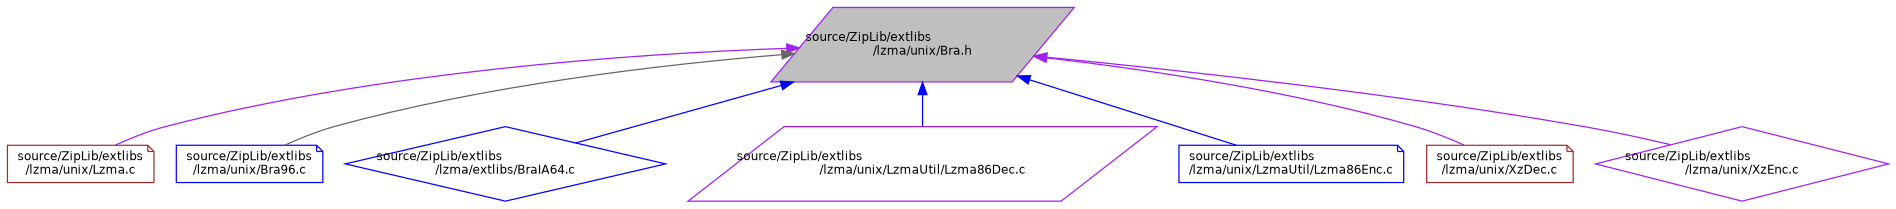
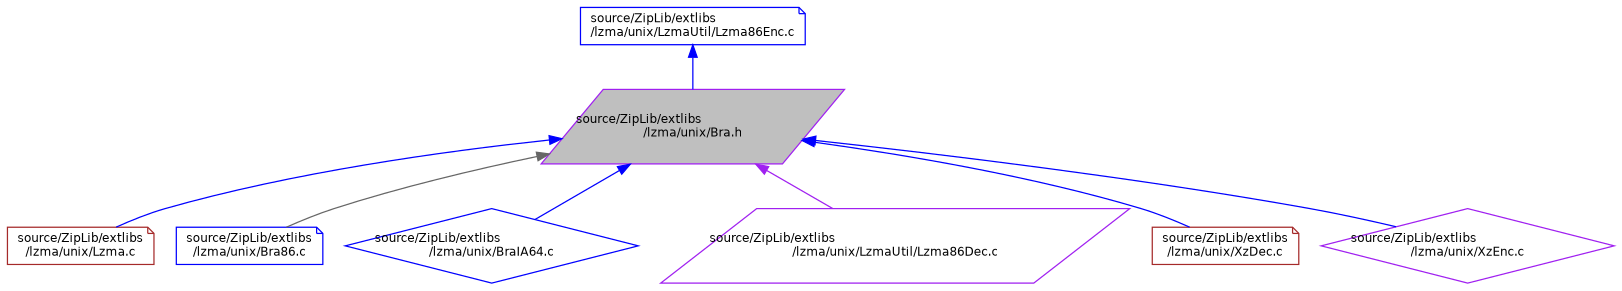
edge "source/ZipLib/extlibs /lzma/unix/Lzma.c" -> "source/ZipLib/extlibs /lzma/unix/Bra.h": color purple -> blue
edge "source/ZipLib/extlibs /lzma/unix/XzDec.c" -> "source/ZipLib/extlibs /lzma/unix/Bra.h": color purple -> blue
edge "source/ZipLib/extlibs /lzma/unix/XzEnc.c" -> "source/ZipLib/extlibs /lzma/unix/Bra.h": color purple -> blue
edge "source/ZipLib/extlibs /lzma/unix/LzmaUtil/Lzma86Dec.c" -> "source/ZipLib/extlibs /lzma/unix/Bra.h": color blue -> purple
edge "source/ZipLib/extlibs /lzma/unix/LzmaUtil/Lzma86Enc.c" -> "source/ZipLib/extlibs /lzma/unix/Bra.h": reversed
node "source/ZipLib/extlibs /lzma/unix/Bra96.c": label "source/ZipLib/extlibs /lzma/unix/Bra96.c" -> "source/ZipLib/extlibs /lzma/unix/Bra86.c"
node "source/ZipLib/extlibs /lzma/extlibs/BraIA64.c": label "source/ZipLib/extlibs /lzma/extlibs/BraIA64.c" -> "source/ZipLib/extlibs /lzma/unix/BraIA64.c"
